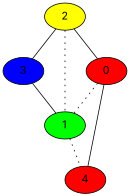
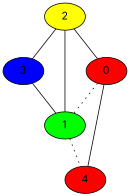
edge "2" -- "1": style dotted -> solid
